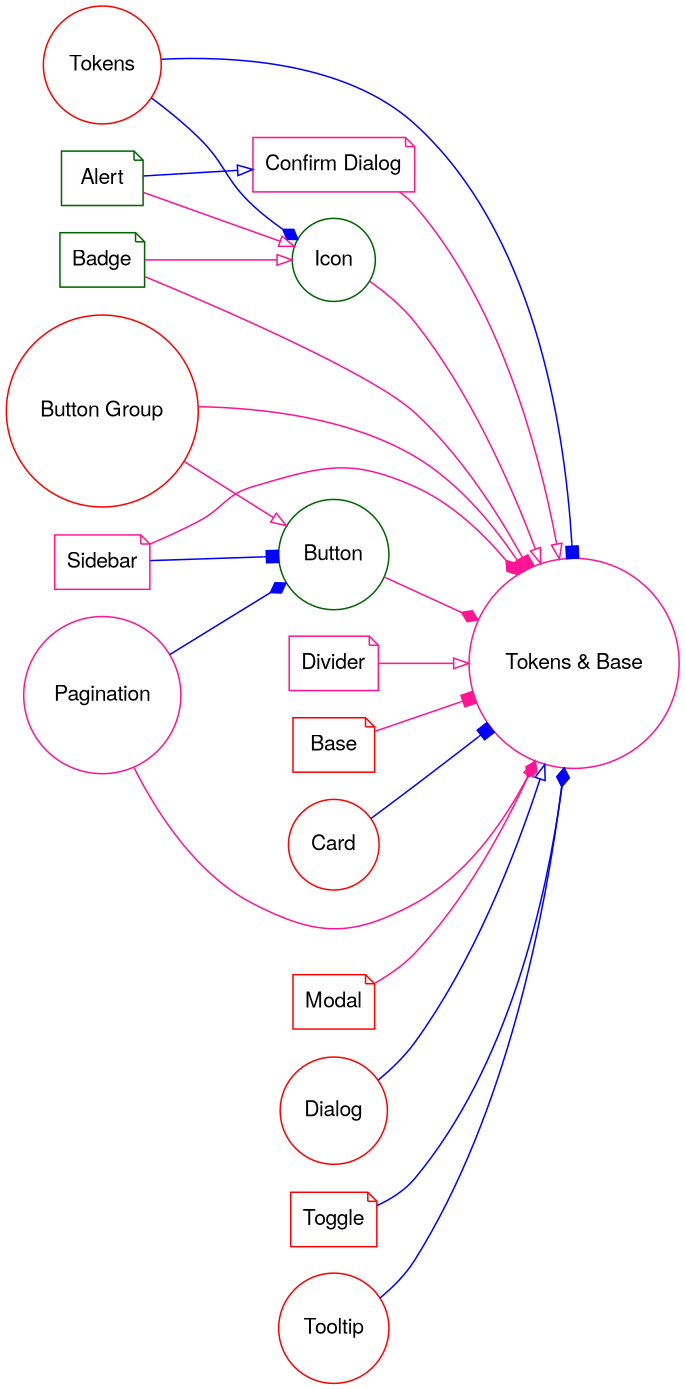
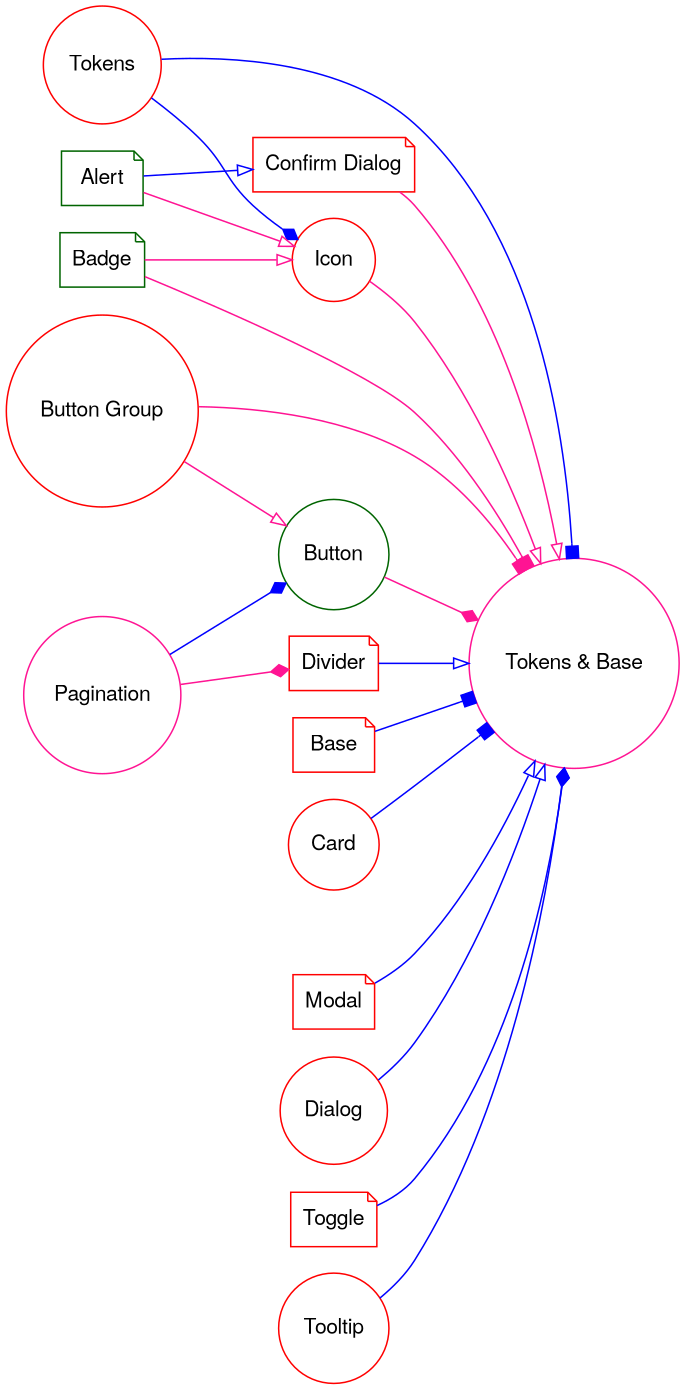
node "Confirm Dialog": color deeppink -> red
node "Icon": color darkgreen -> red
node "Sidebar": removed
node "Divider": color deeppink -> red
edge "Divider" -> "Tokens & Base": color deeppink -> blue
edge "Base" -> "Tokens & Base": color deeppink -> blue
edge "Modal" -> "Tokens & Base": color deeppink -> blue
edge "Pagination" -> "Tokens & Base": now "Pagination" -> "Divider"
